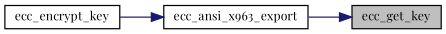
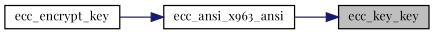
node "ecc_ansi_x963_export": label "ecc_ansi_x963_export" -> "ecc_ansi_x963_ansi"
node "ecc_get_key": label "ecc_get_key" -> "ecc_key_key"
